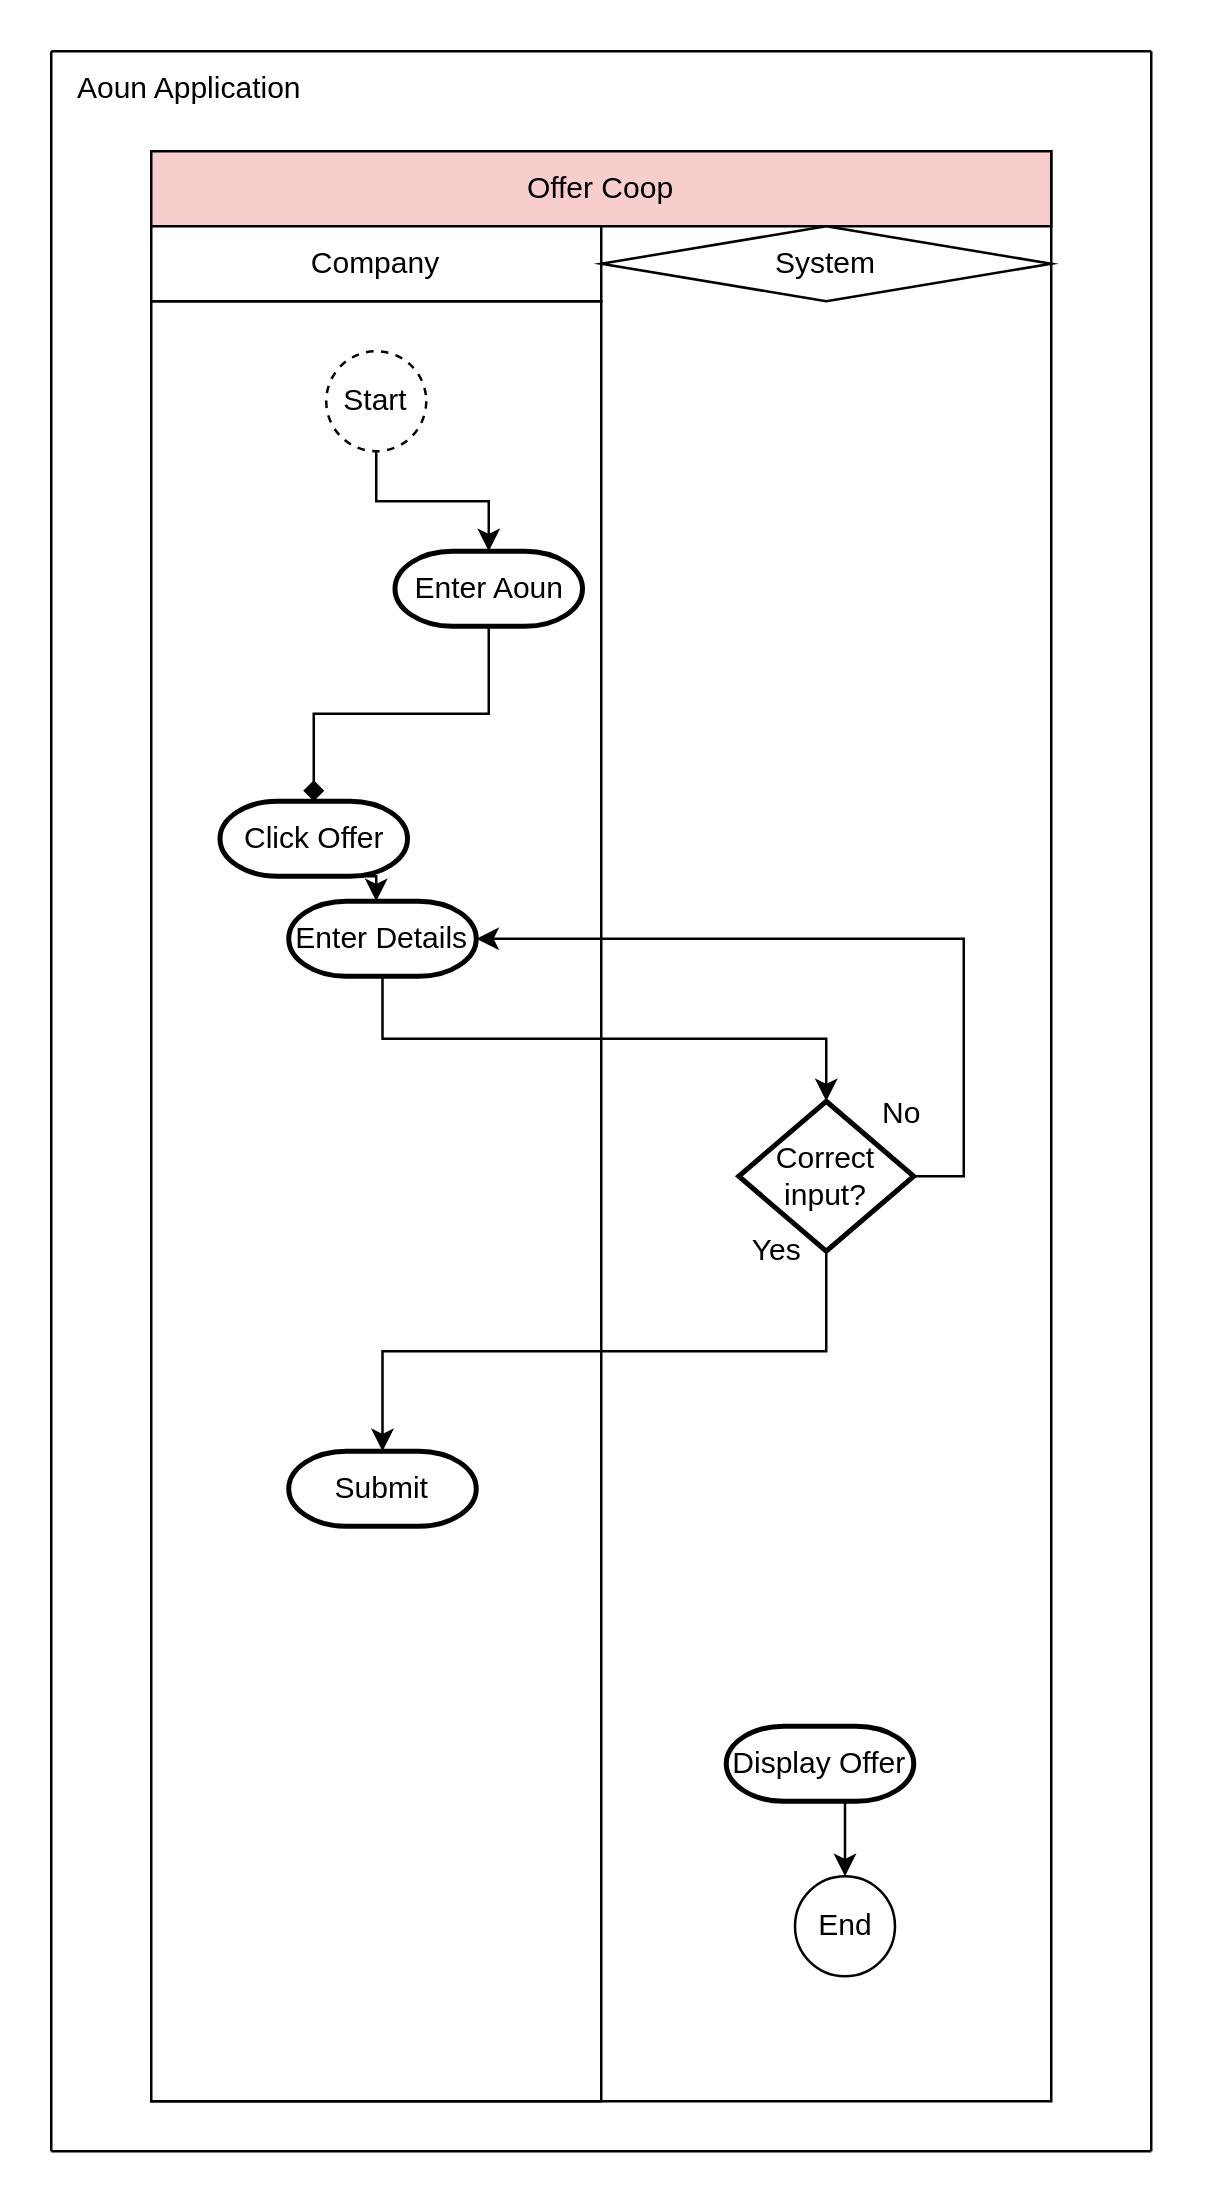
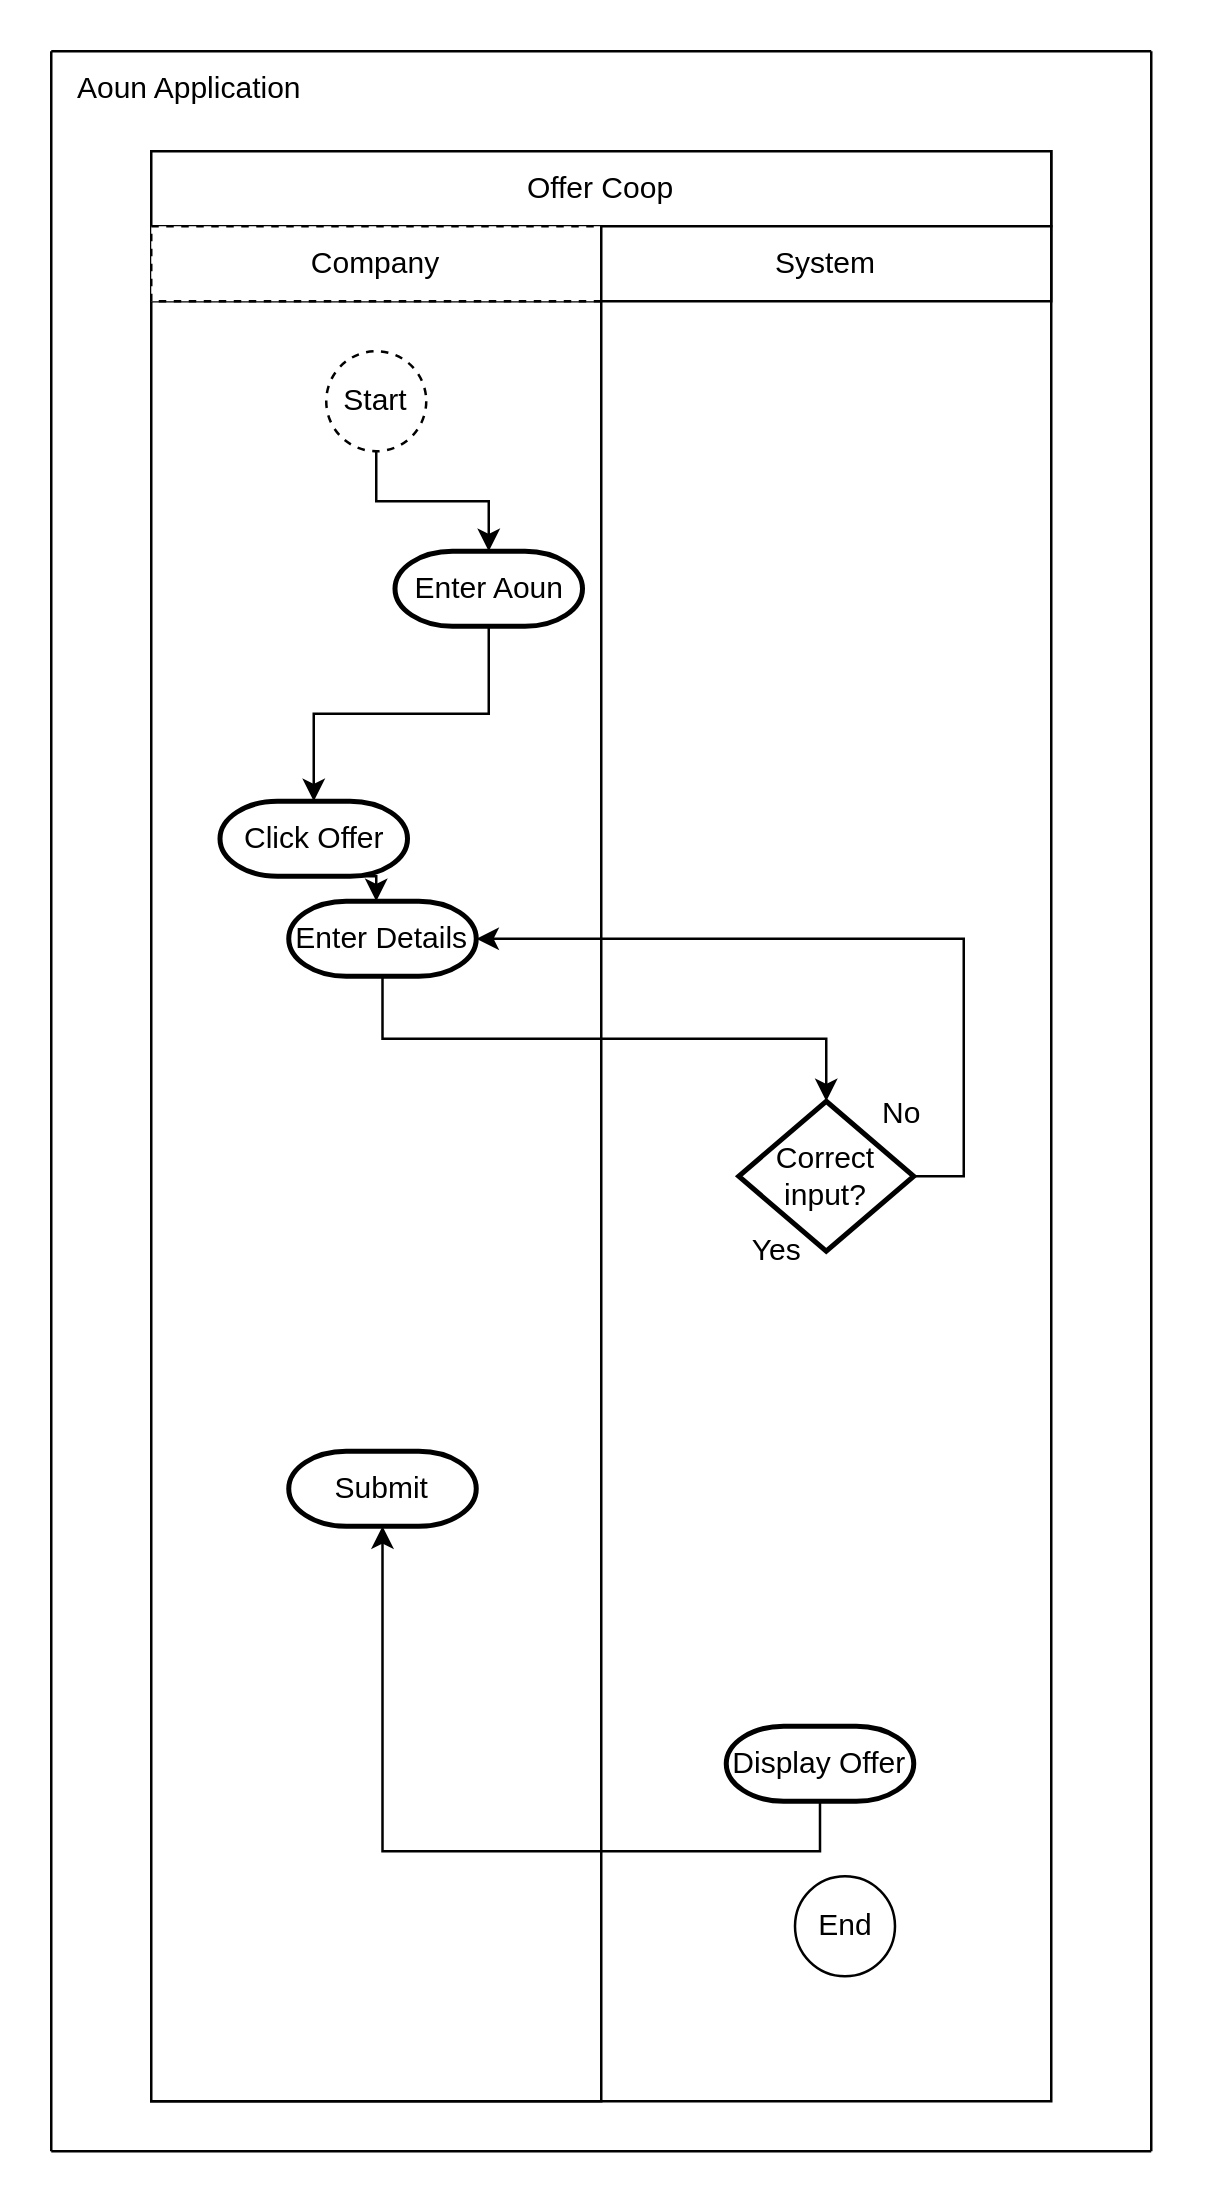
node "Offer Coop": fillcolor #f8cecc -> #ffffff
node "Company": style solid -> dashed
node "System": shape diamond -> rectangle
edge "Enter Aoun" -> "Click Offer": arrowhead diamond -> classic
edge "Correct input?" -> "Submit": removed
edge "Display Offer" -> "End": now "Display Offer" -> "Submit"
